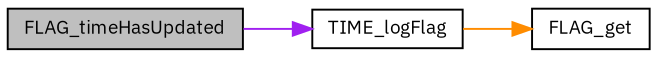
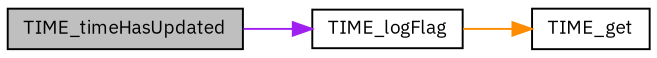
node "FLAG_timeHasUpdated": label "FLAG_timeHasUpdated" -> "TIME_timeHasUpdated"
node "FLAG_get": label "FLAG_get" -> "TIME_get"
